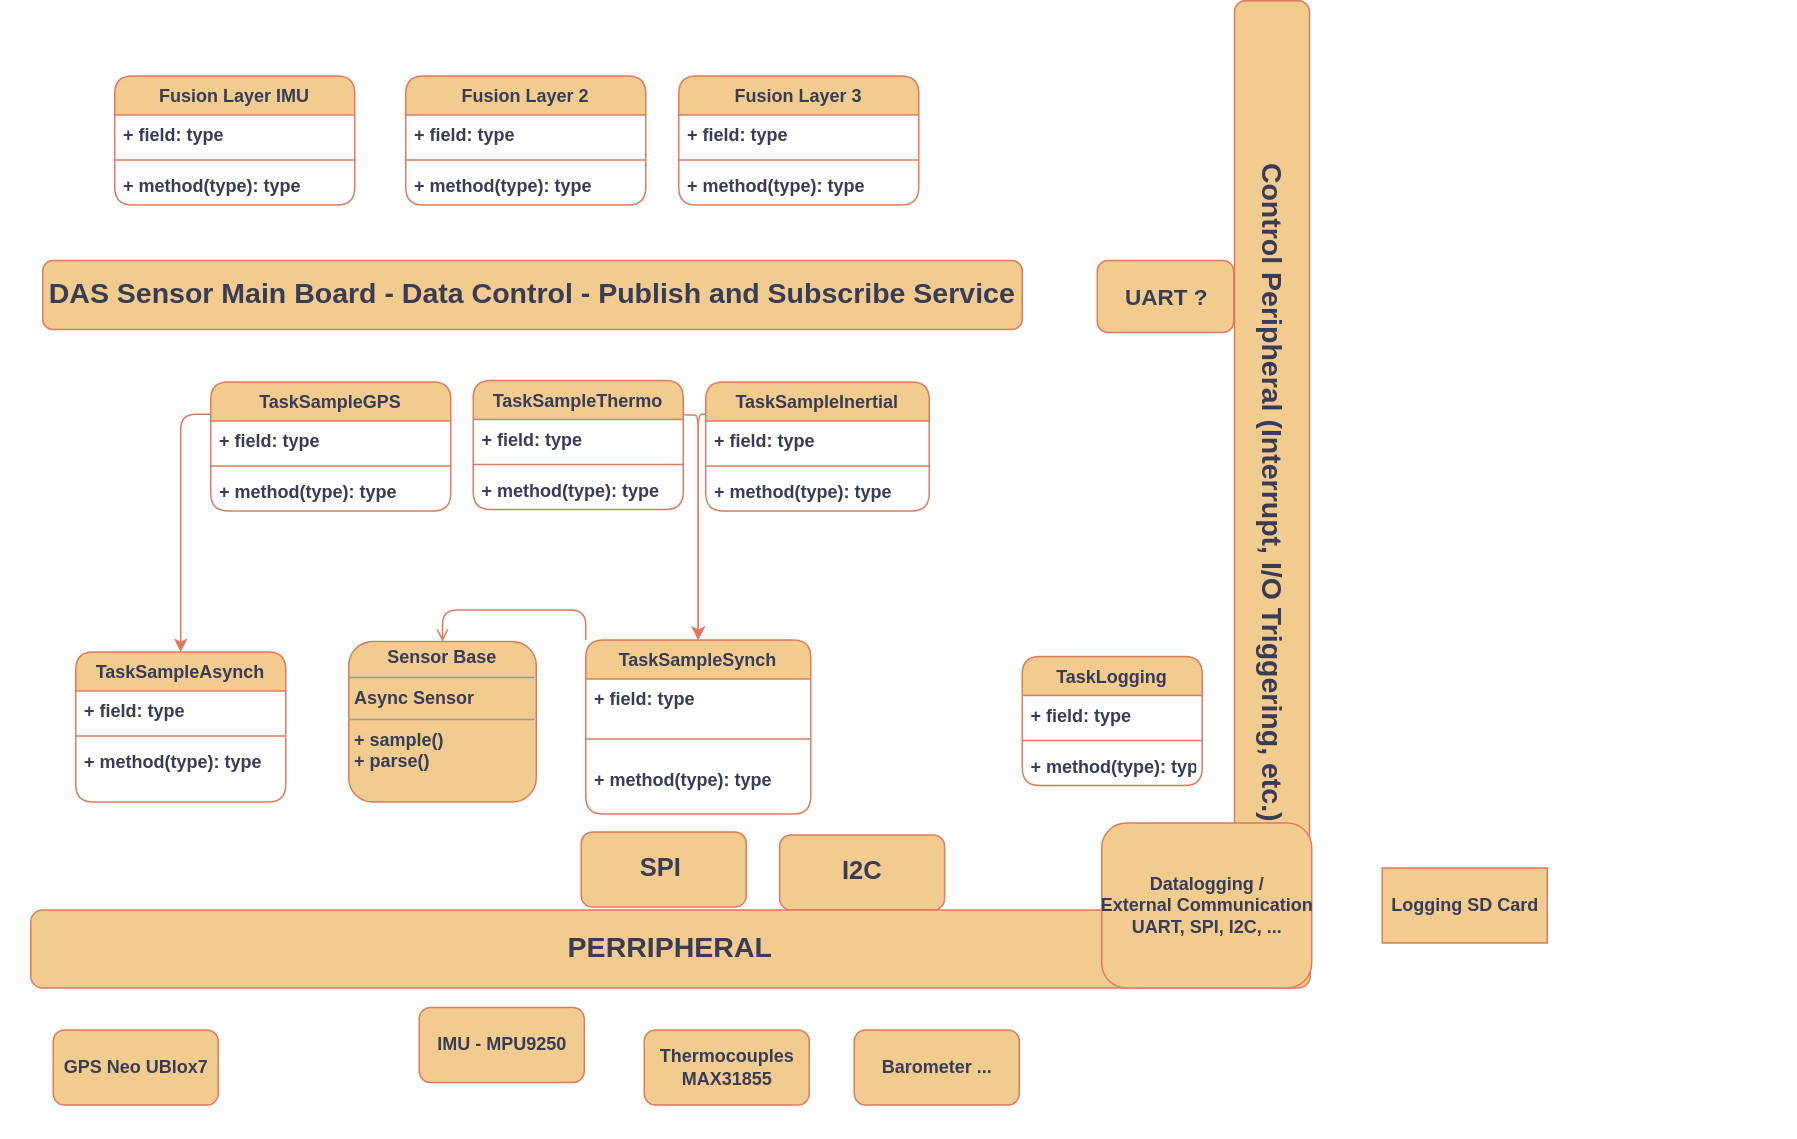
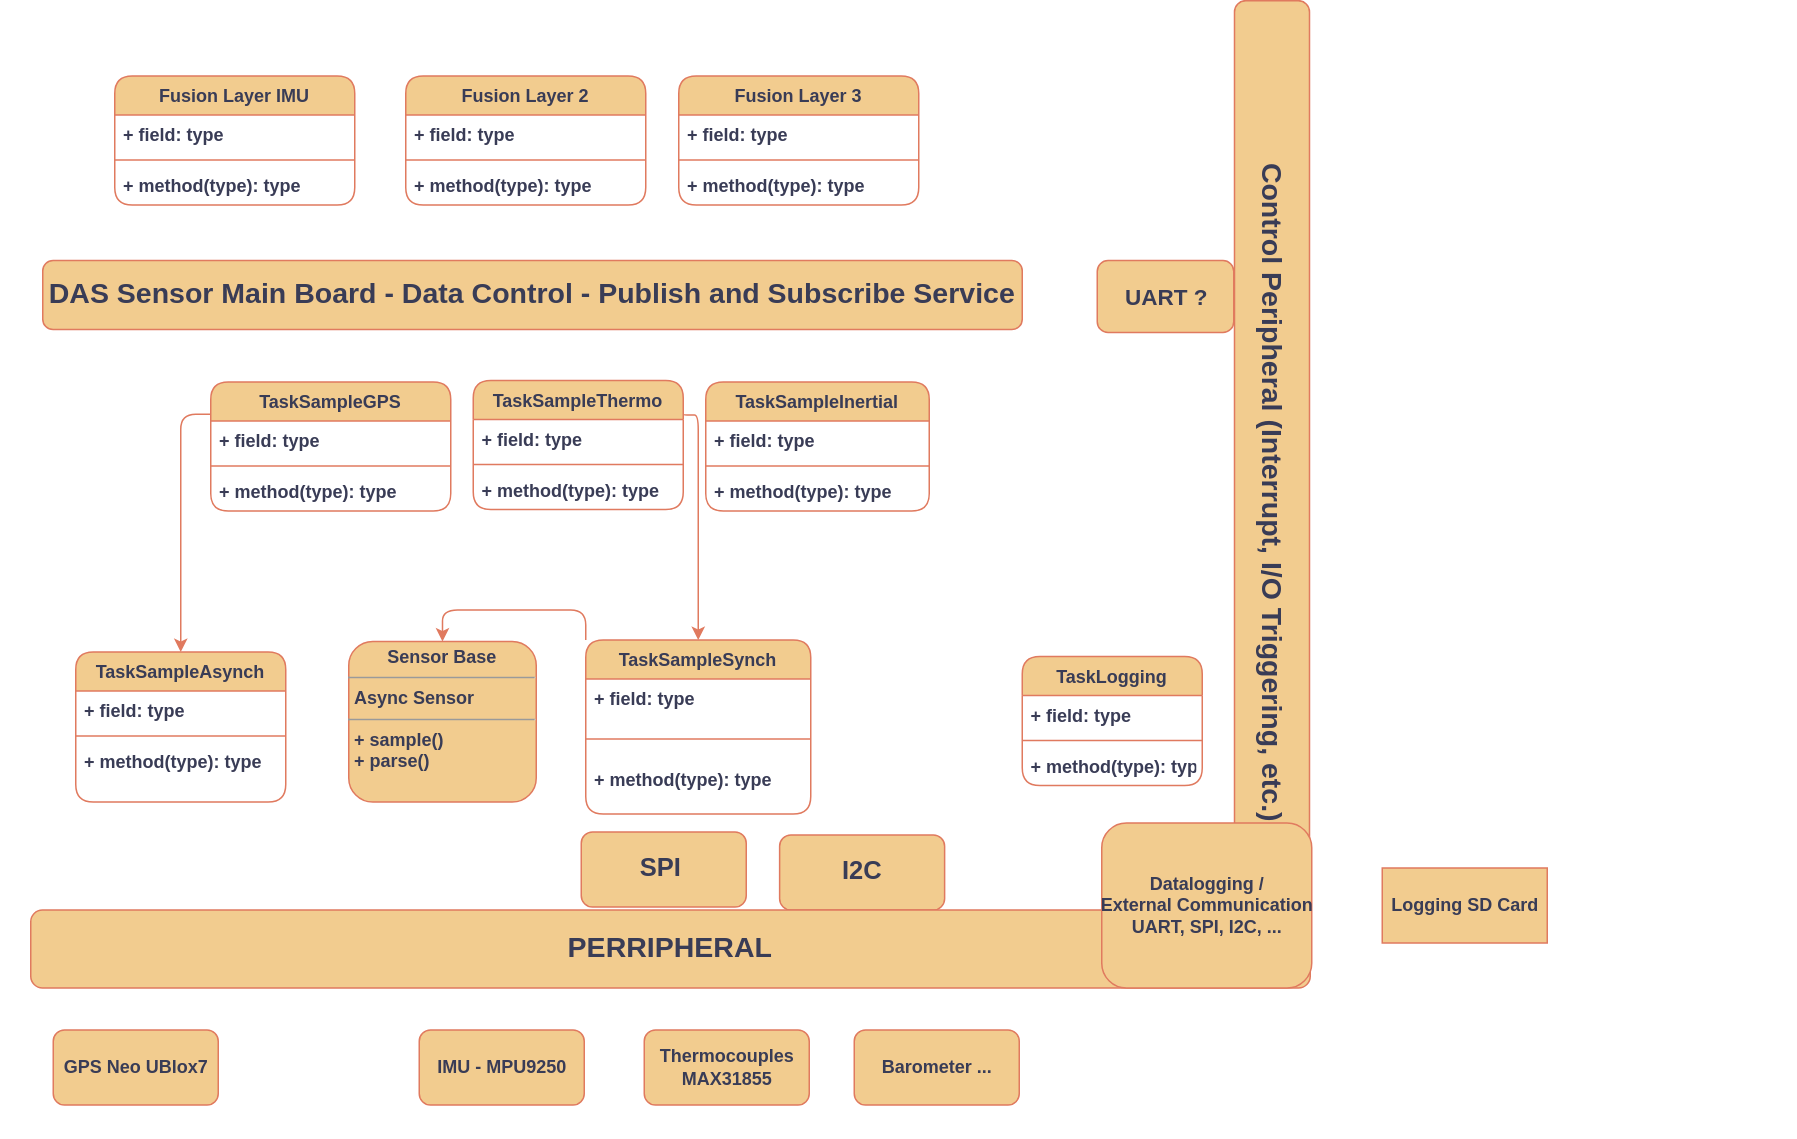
edge "TaskSampleInertial" -> "TaskSampleSynch": removed
edge "TaskSampleSynch" -> "Sensor Base Async Sensor + sample() + parse()": arrowhead open -> classic
node "IMU - MPU9250": moved (502, 1045) -> (502, 1067)
